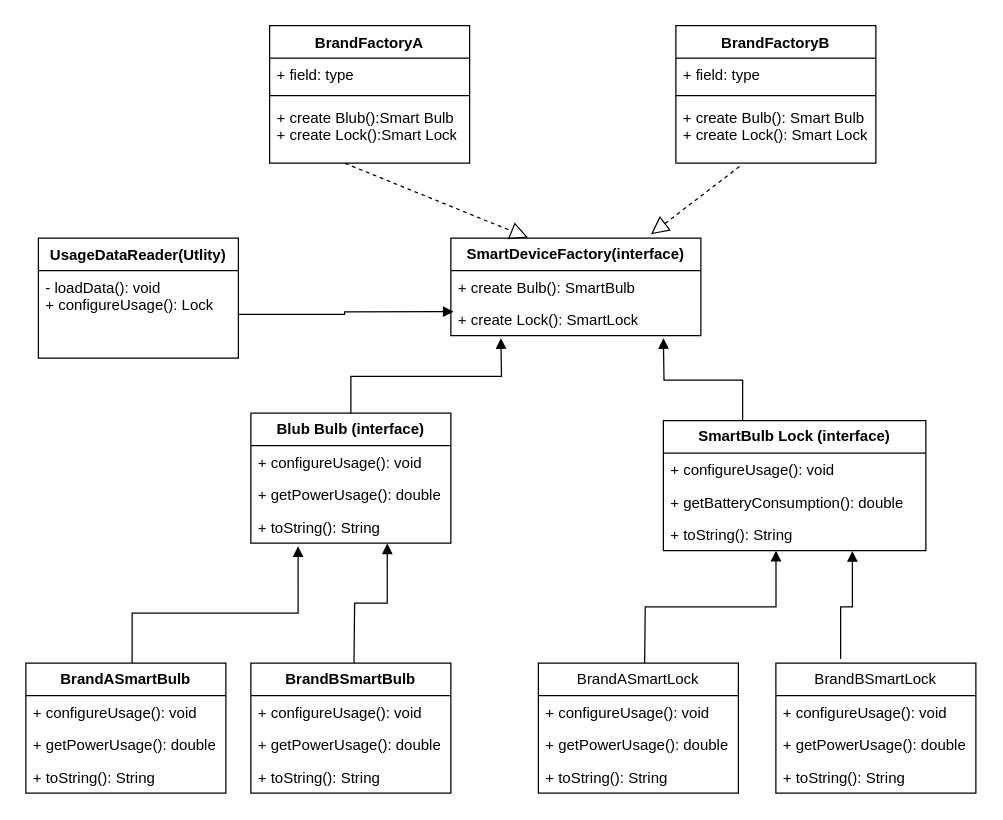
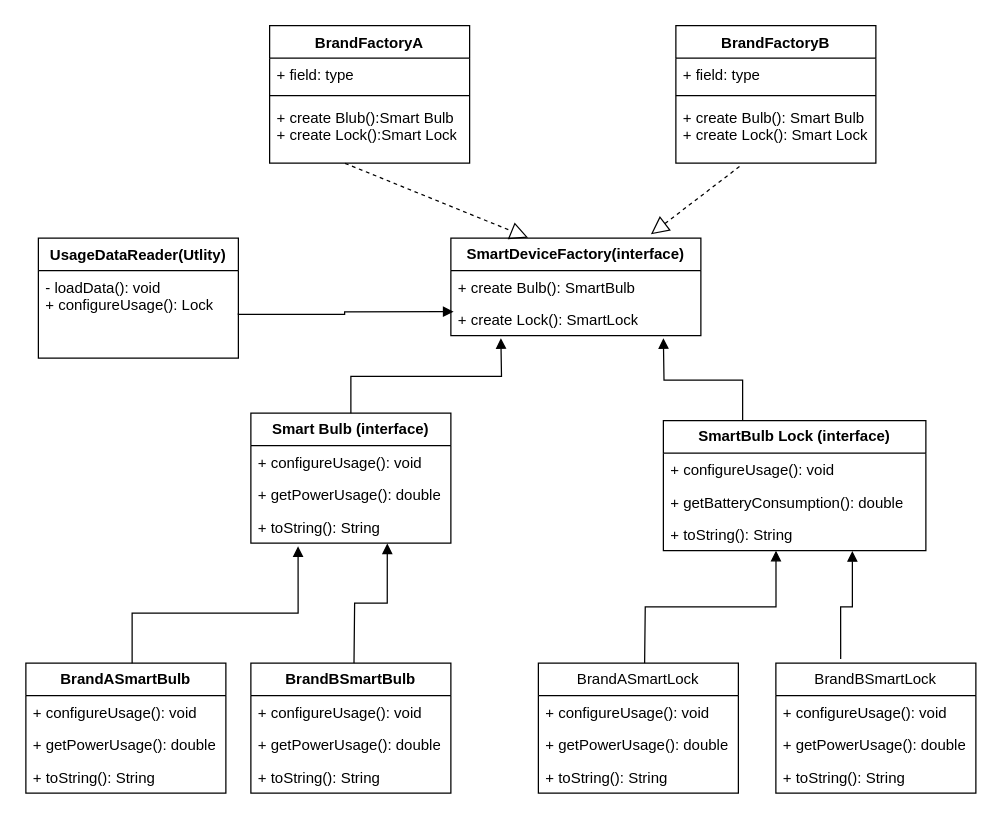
node "Blub Bulb (interface)": label "Blub Bulb (interface)" -> "Smart Bulb (interface)"
